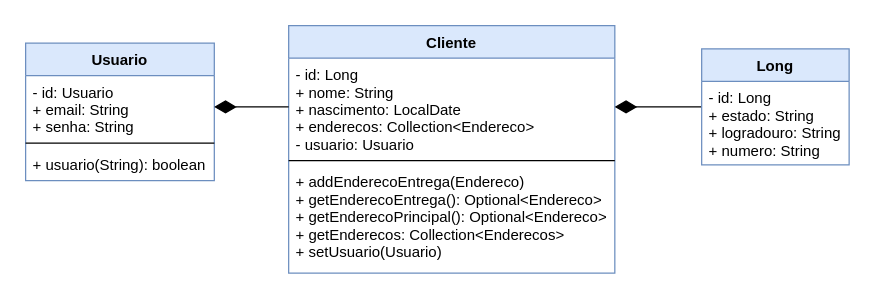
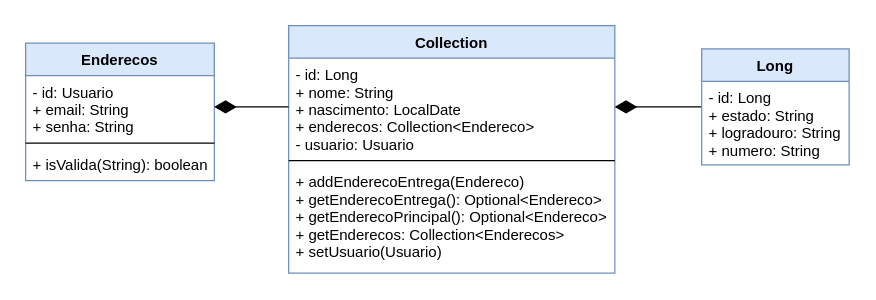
node "Cliente": label "Cliente" -> "Collection"
node "Usuario": label "Usuario" -> "Enderecos"
node "+ usuario(String): boolean": label "+ usuario(String): boolean" -> "+ isValida(String): boolean"
